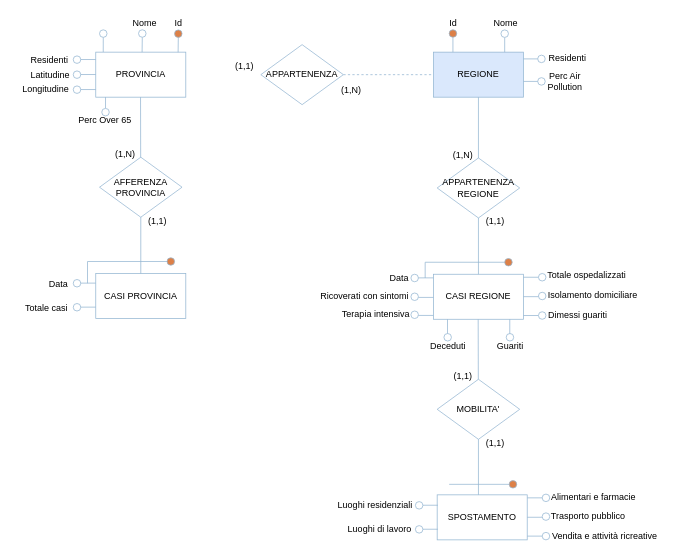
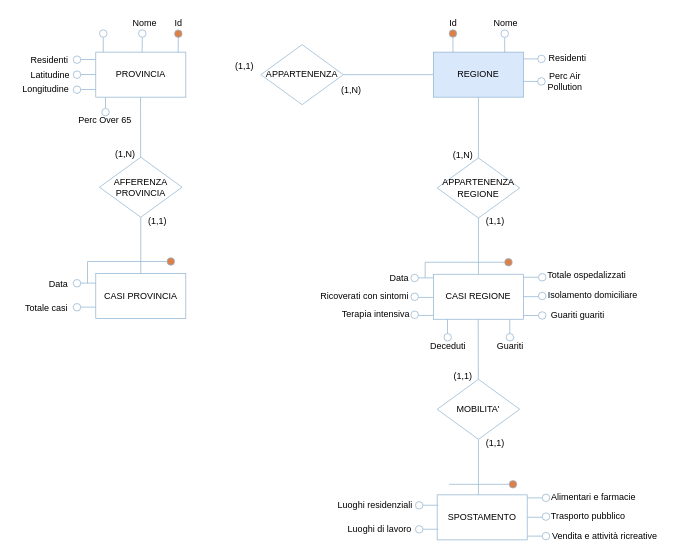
edge "APPARTENENZA" -- "REGIONE": style dashed -> solid
node "Dimessi guariti": label "Dimessi guariti" -> "Guariti guariti"
